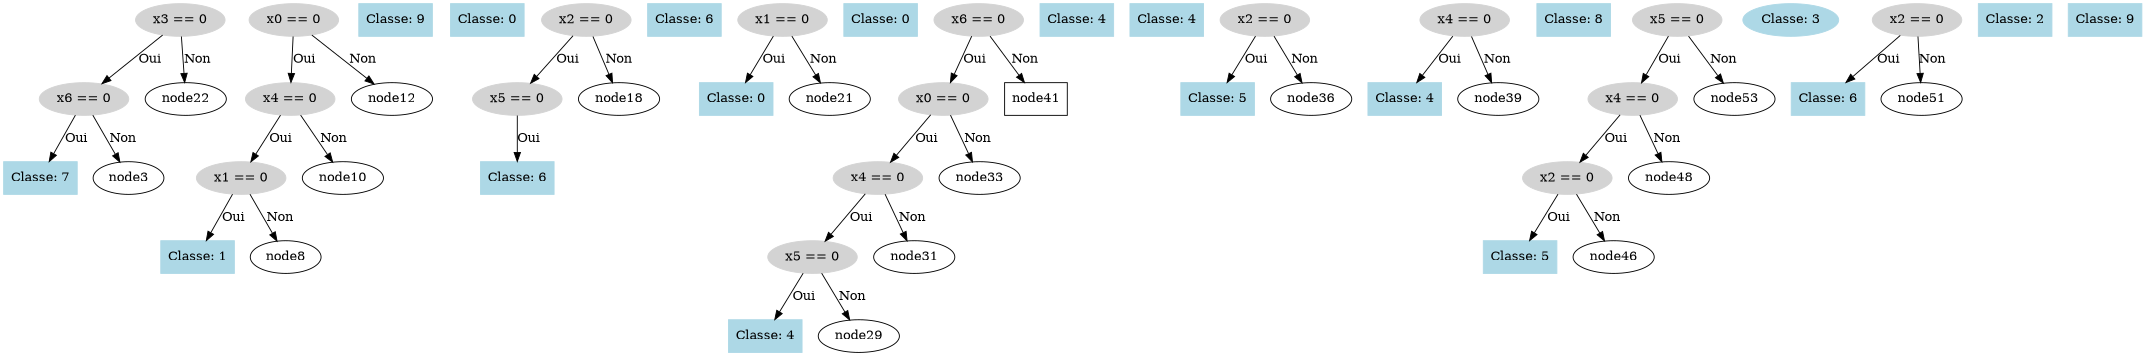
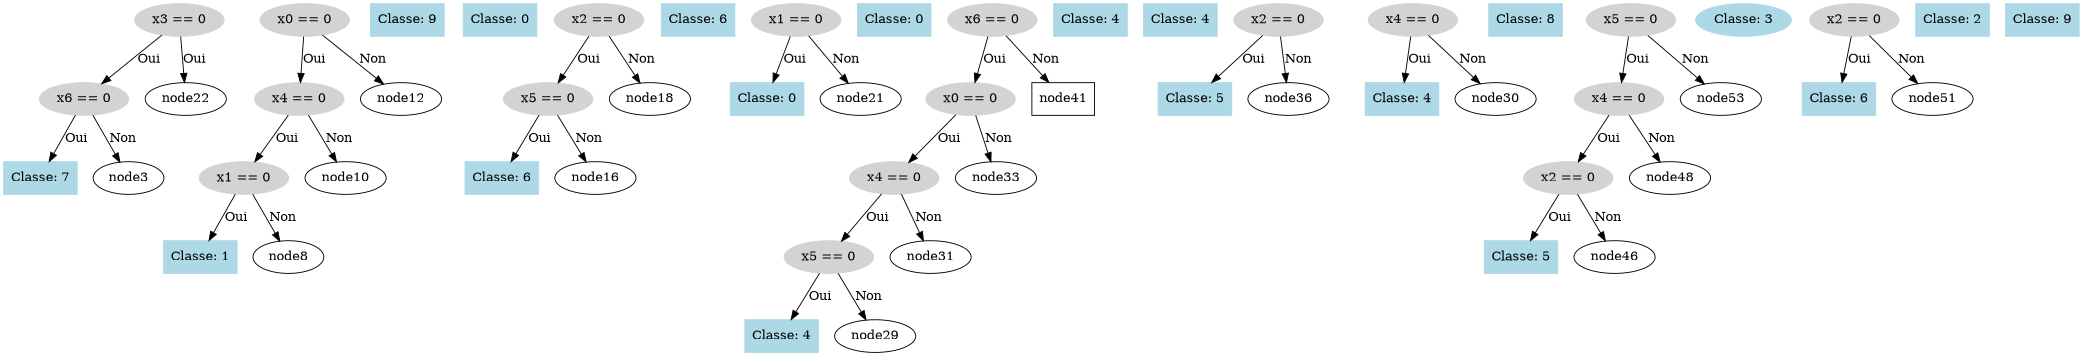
edge "x3 == 0" -> "node22": label "Non" -> "Oui"
node "node39": label "node39" -> "node30"
node "node16": added
